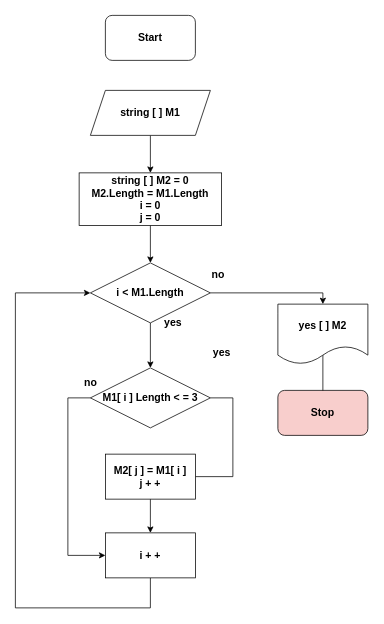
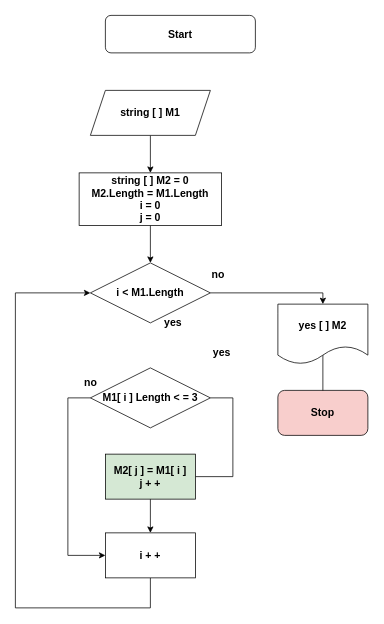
node "Start": size 90x45 -> 150x38
edge "i < M1.Length" -> "M1[ i ] Length < = 3": removed
node "M2[ j ] = M1[ i ] j + +": fillcolor #ffffff -> #d5e8d4
